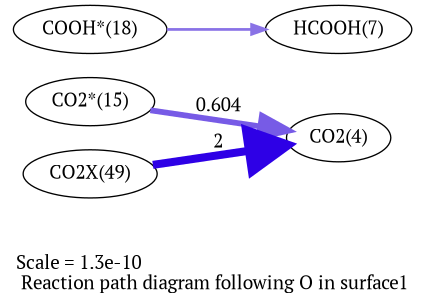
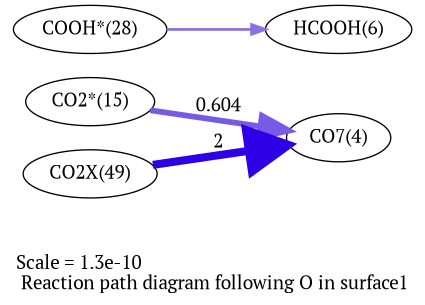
node "COOH*(18)": label "COOH*(18)" -> "COOH*(28)"
node "HCOOH(7)": label "HCOOH(7)" -> "HCOOH(6)"
node "CO2(4)": label "CO2(4)" -> "CO7(4)"
